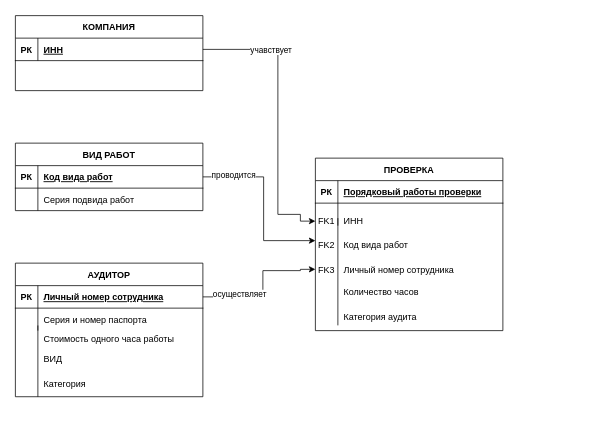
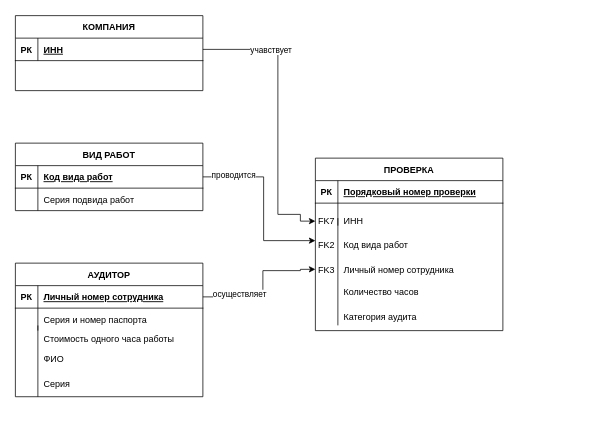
node "Порядковый работы проверки": label "Порядковый работы проверки" -> "Порядковый номер проверки"
node "FK1": label "FK1" -> "FK7"
node "ВИД": label "ВИД" -> "ФИО"
node "Категория": label "Категория" -> "Серия"
